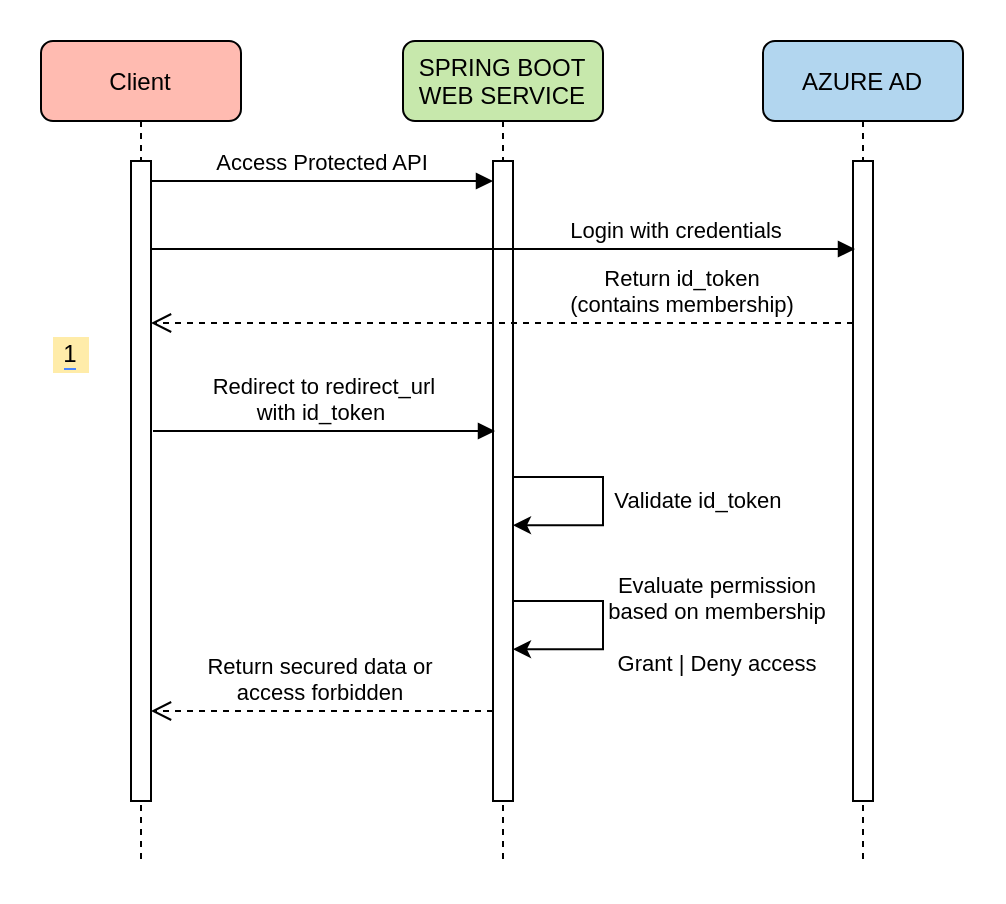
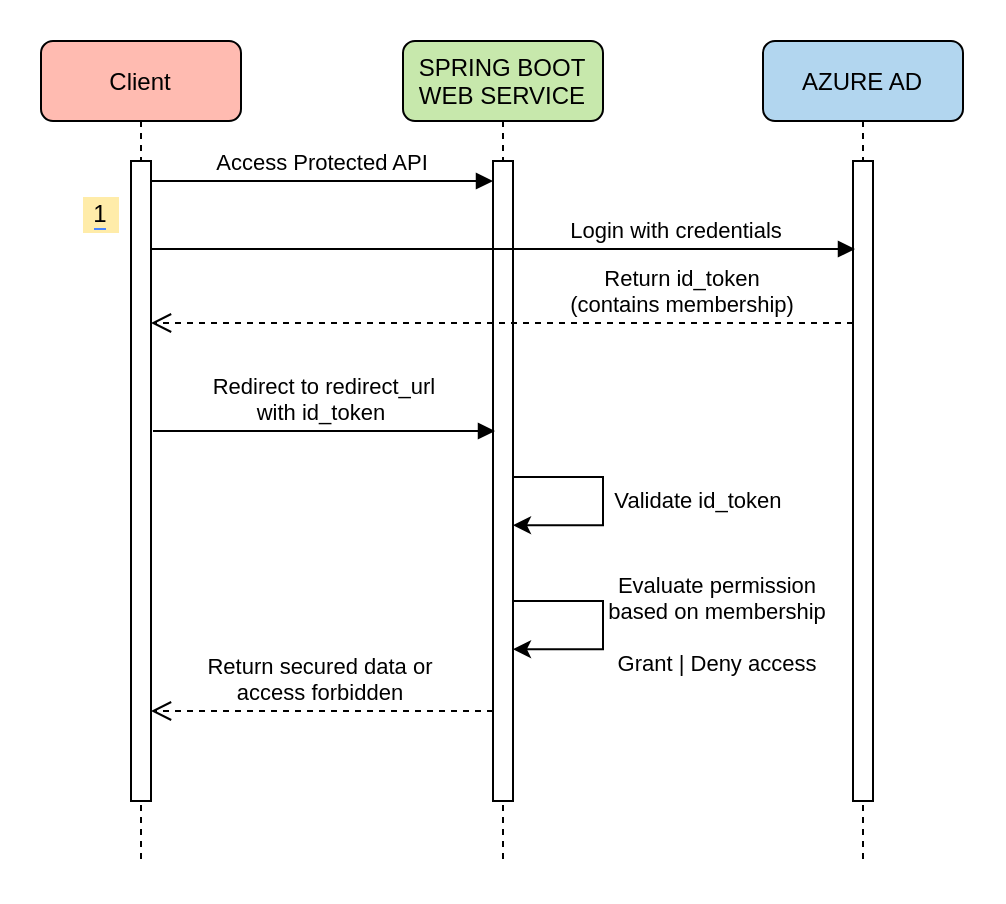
node "1": moved (71, 355) -> (101, 215)
